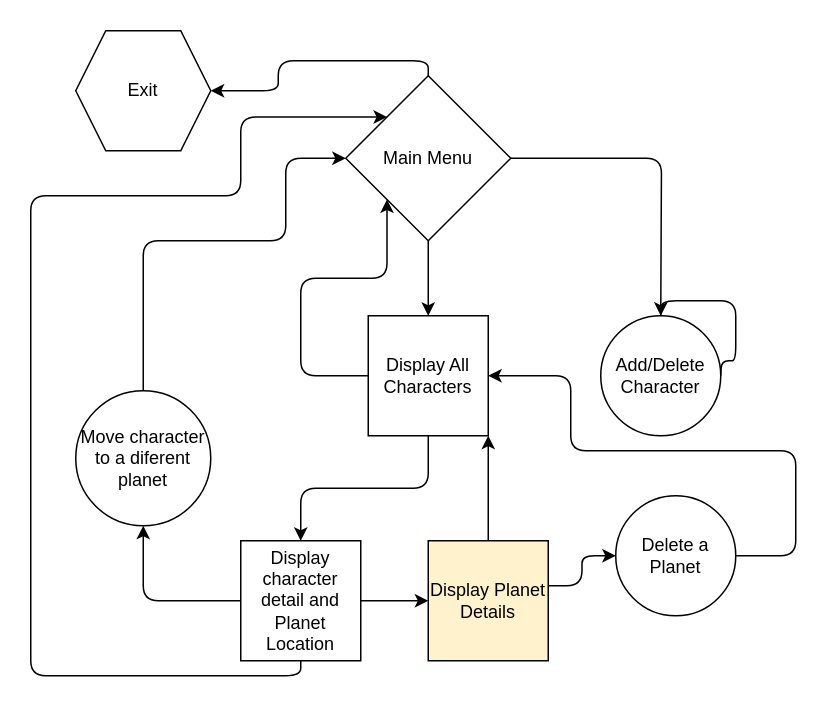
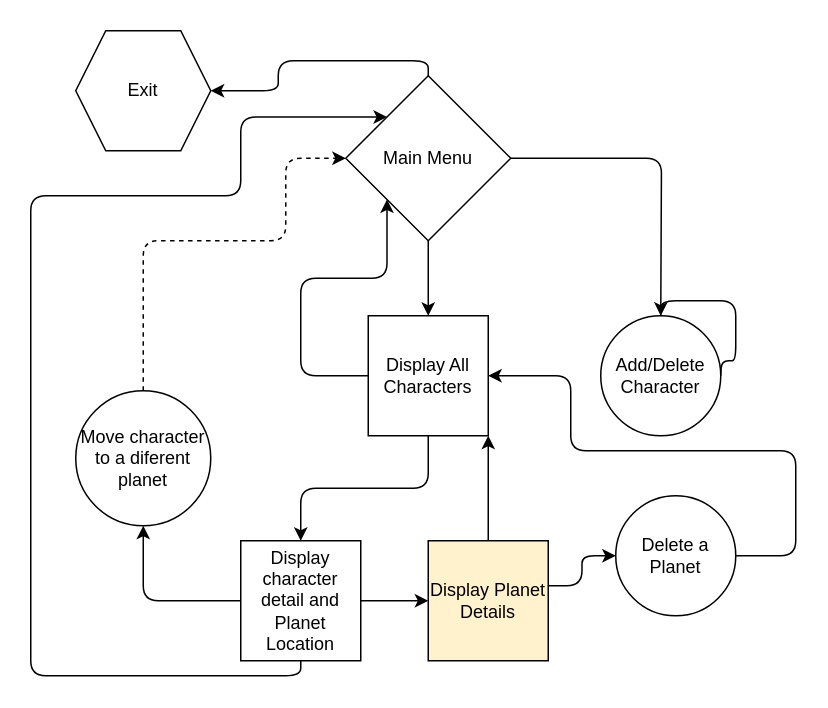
edge "Move character to a diferent planet" -> "Main Menu": style solid -> dashed
